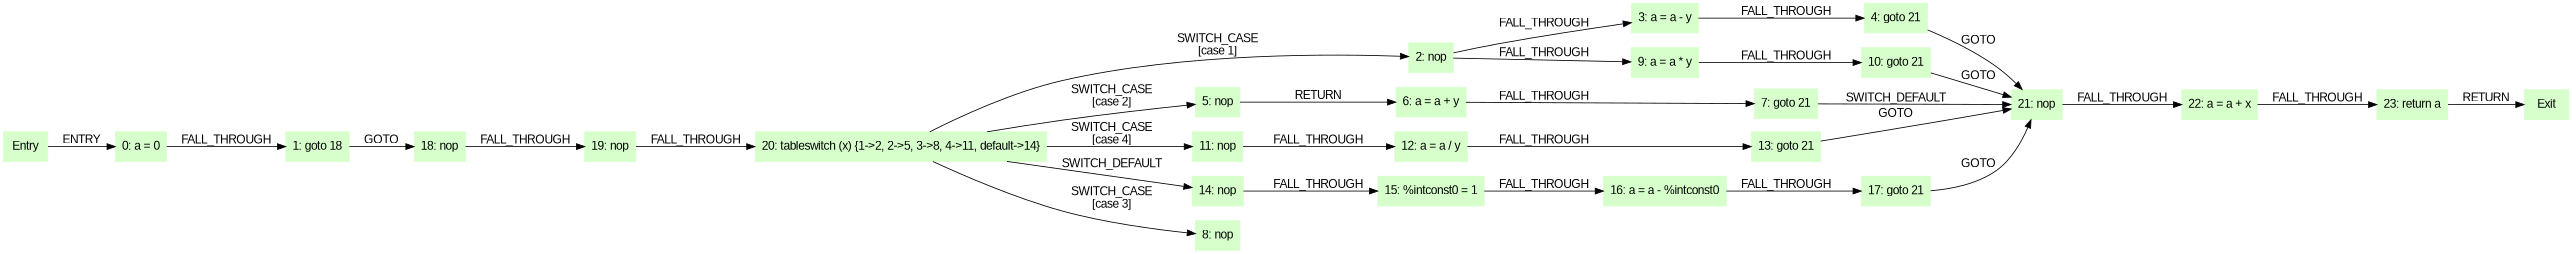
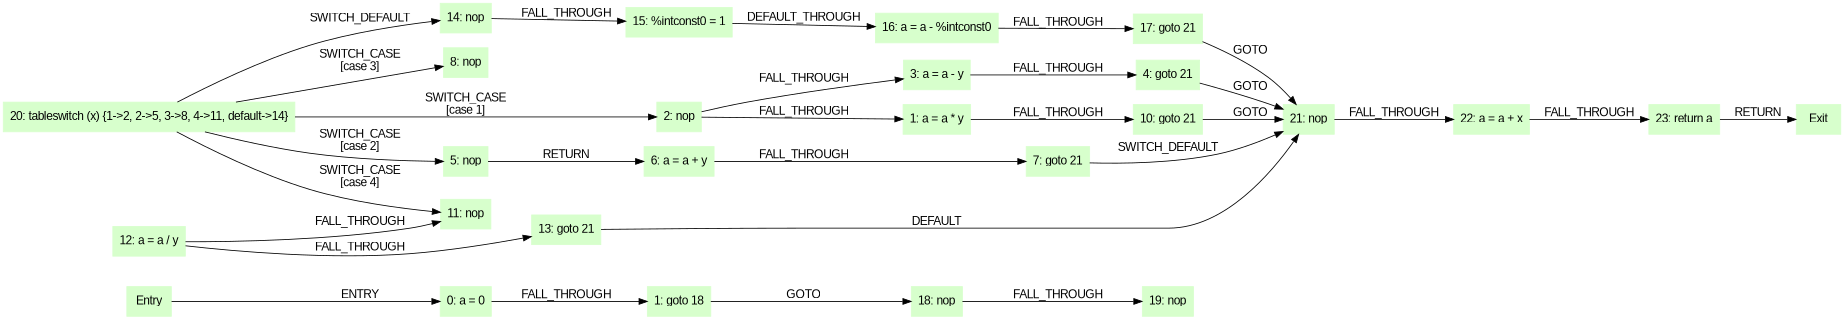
node "9: a = a * y": label "9: a = a * y" -> "1: a = a * y"
edge "13: goto 21" -> "21: nop": label "GOTO" -> "DEFAULT"
edge "19: nop" -> "20: tableswitch (x) {1->2, 2->5, 3->8, 4->11, default->14}": removed, label "FALL_THROUGH"
edge "11: nop" -> "12: a = a / y": reversed
edge "15: %intconst0 = 1" -> "16: a = a - %intconst0": label "FALL_THROUGH" -> "DEFAULT_THROUGH"
